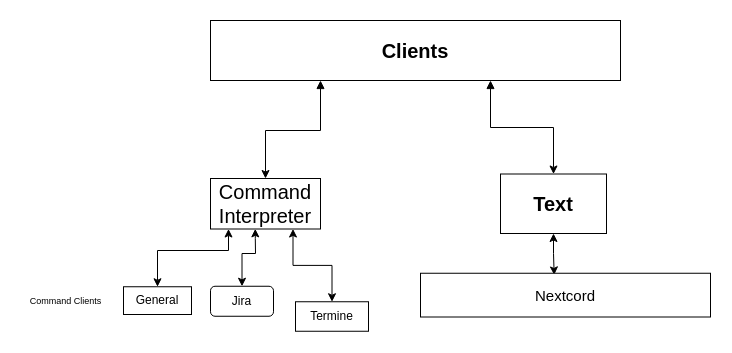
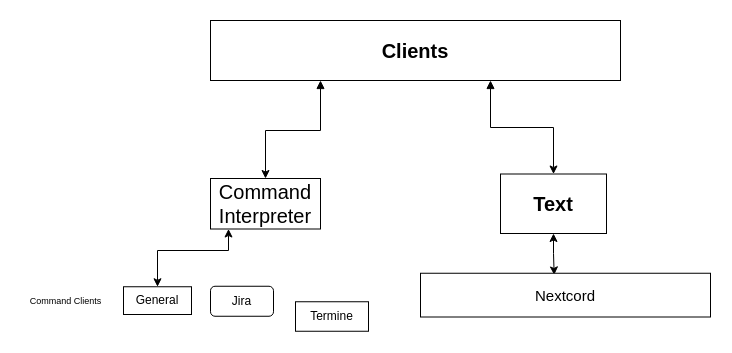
edge "Command Interpreter" -- "Jira": removed
edge "Command Interpreter" -- "Termine": removed
